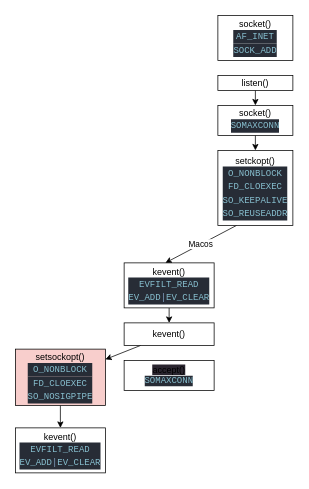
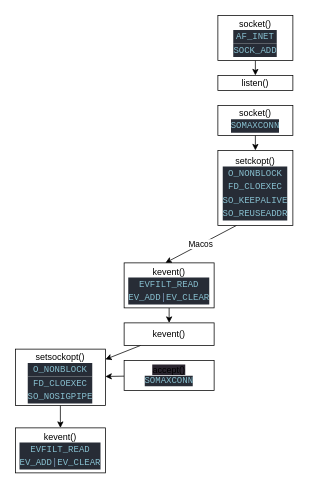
edge "socket() AF_INET SOCK_ADD" -> "listen()": added
edge "listen()" -> "socket() SOMAXCONN": removed
edge "accept() SOMAXCONN" -> "setsockopt() O_NONBLOCK FD_CLOEXEC SO_NOSIGPIPE": added
node "setsockopt() O_NONBLOCK FD_CLOEXEC SO_NOSIGPIPE": fillcolor #f8cecc -> #ffffff
